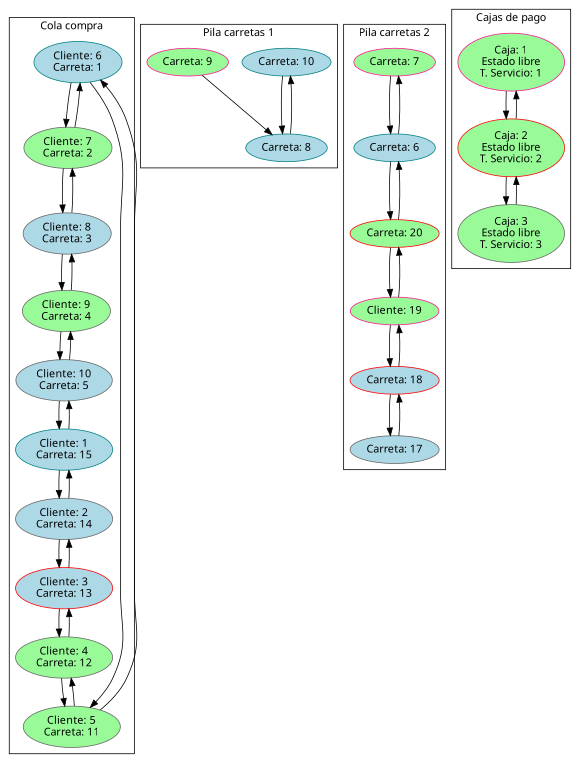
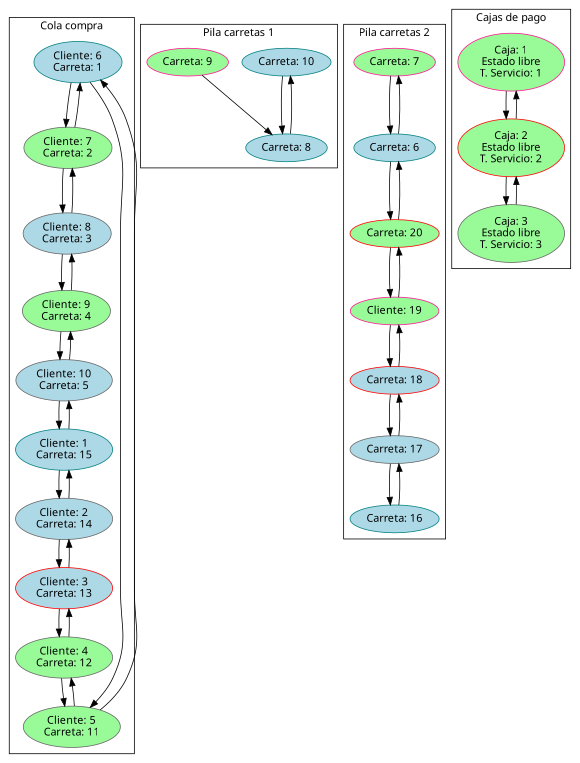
node "Carreta: 16": added
